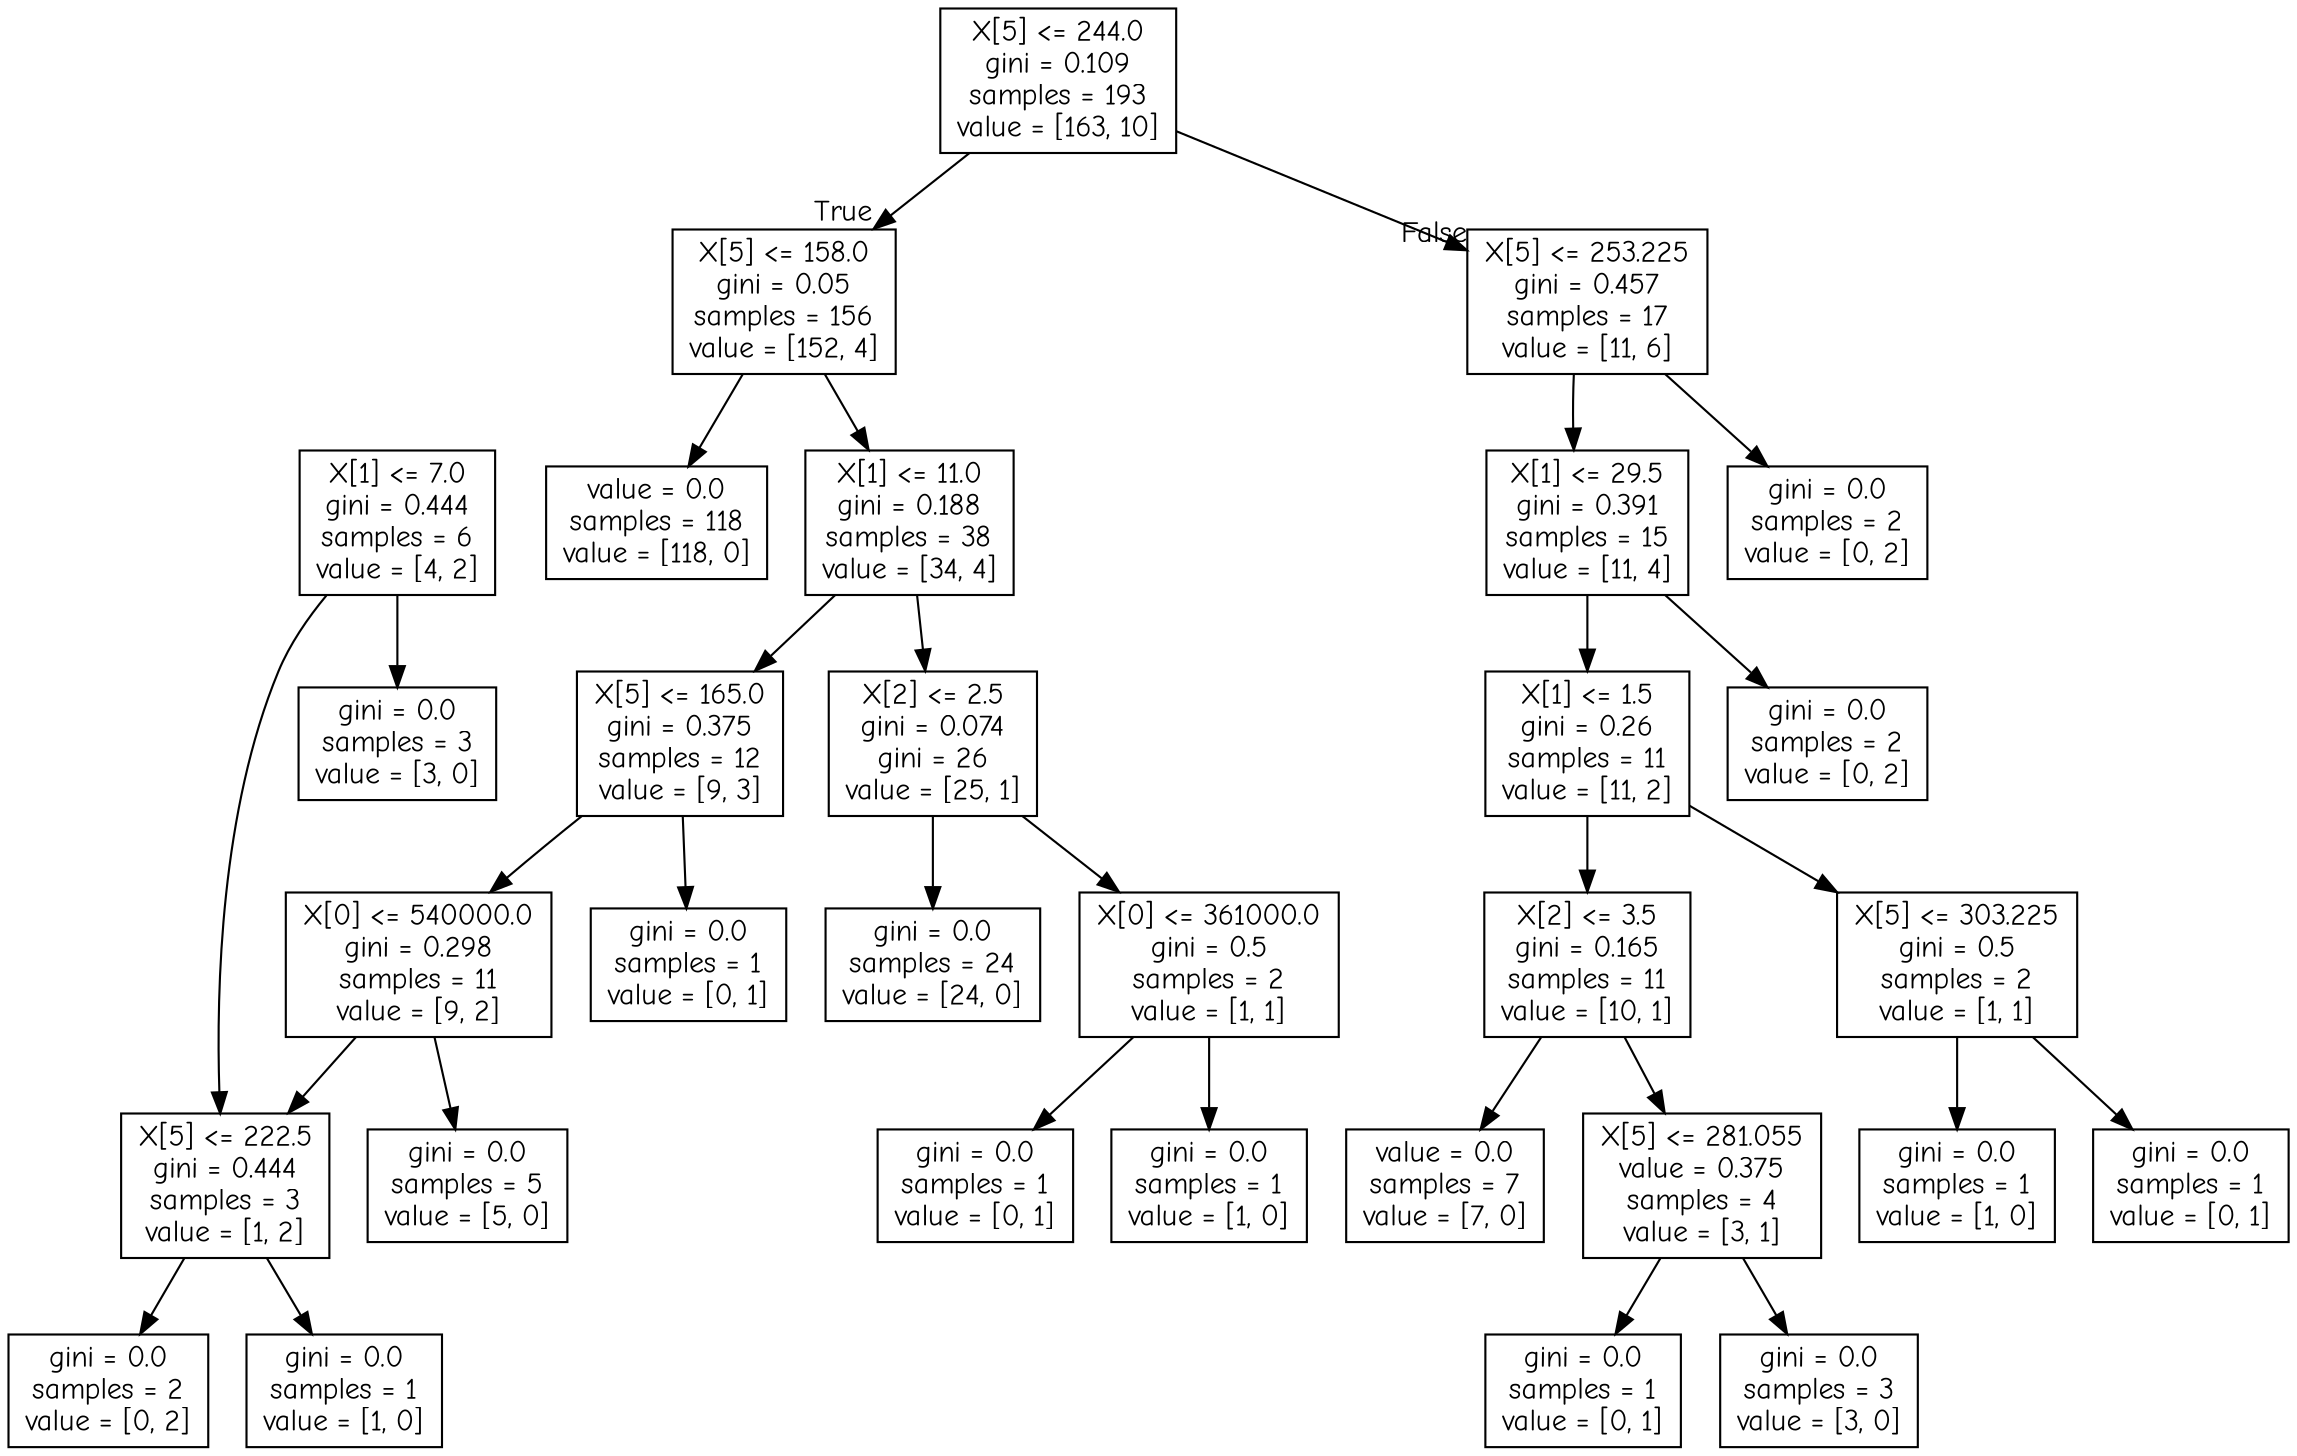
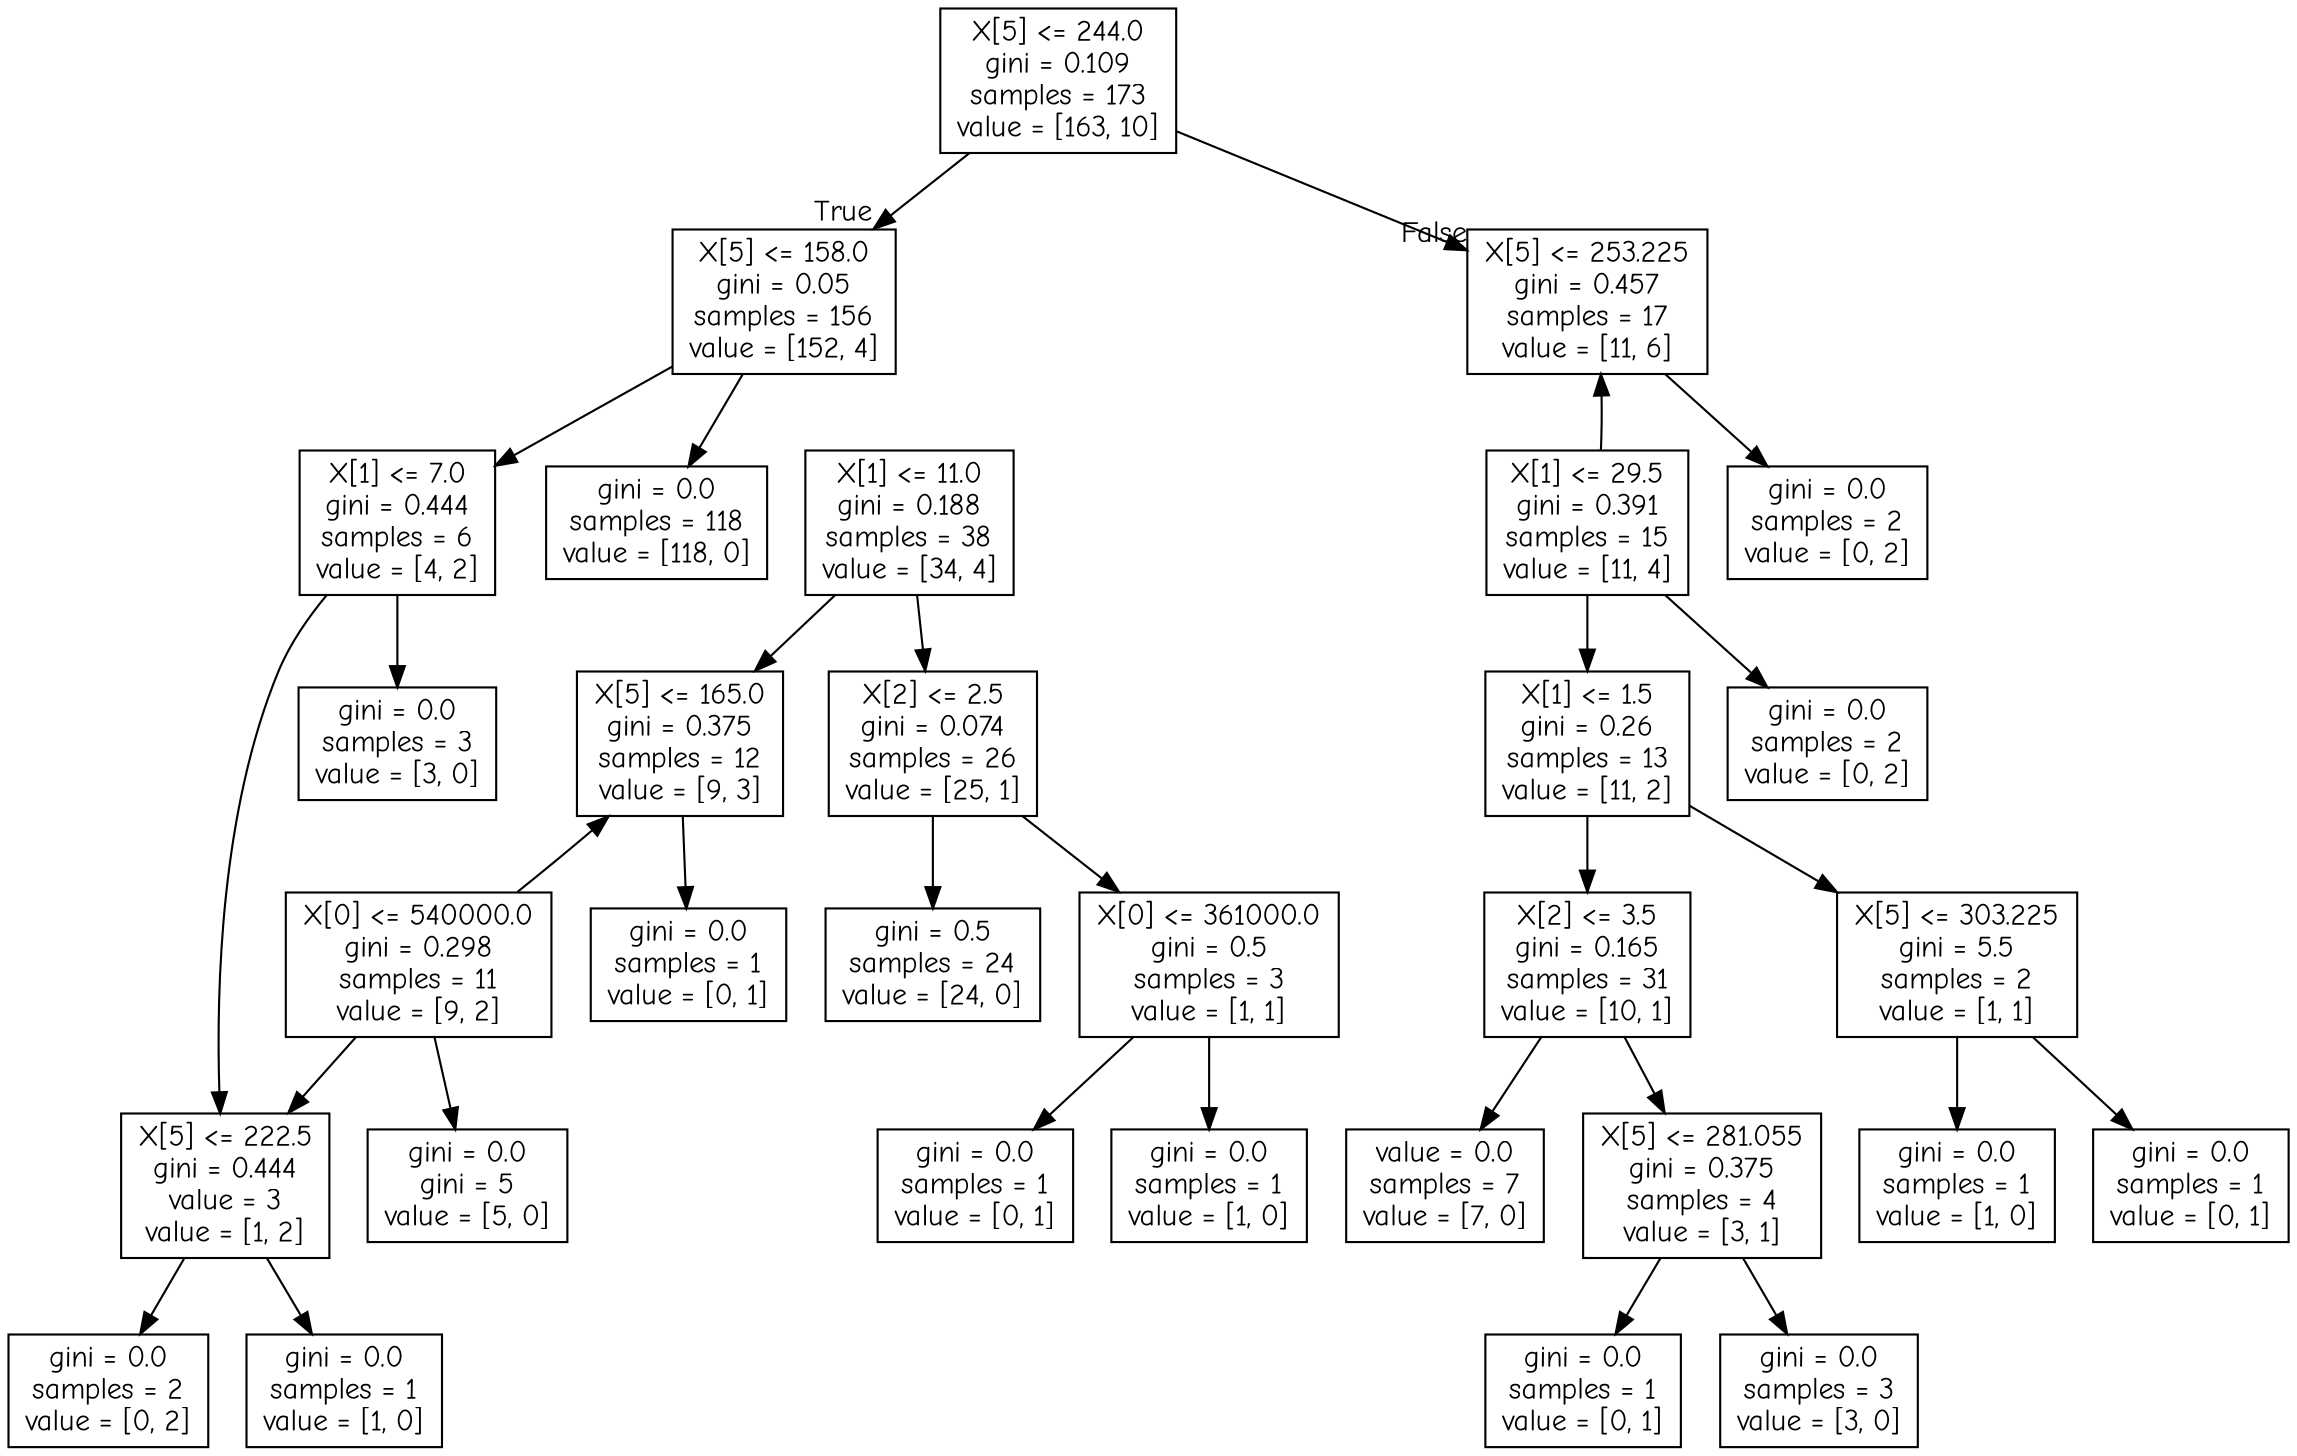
node "X[5] <= 244.0 gini = 0.109 samples = 193 value = [163, 10]": label "X[5] <= 244.0 gini = 0.109 samples = 193 value = [163, 10]" -> "X[5] <= 244.0 gini = 0.109 samples = 173 value = [163, 10]"
edge "X[5] <= 253.225 gini = 0.457 samples = 17 value = [11, 6]" -> "X[1] <= 29.5 gini = 0.391 samples = 15 value = [11, 4]": reversed
edge "X[5] <= 158.0 gini = 0.05 samples = 156 value = [152, 4]" -> "X[1] <= 11.0 gini = 0.188 samples = 38 value = [34, 4]": now "X[5] <= 158.0 gini = 0.05 samples = 156 value = [152, 4]" -> "X[1] <= 7.0 gini = 0.444 samples = 6 value = [4, 2]"
node "value = 0.0 samples = 118 value = [118, 0]": label "value = 0.0 samples = 118 value = [118, 0]" -> "gini = 0.0 samples = 118 value = [118, 0]"
node "X[2] <= 2.5 gini = 0.074 gini = 26 value = [25, 1]": label "X[2] <= 2.5 gini = 0.074 gini = 26 value = [25, 1]" -> "X[2] <= 2.5 gini = 0.074 samples = 26 value = [25, 1]"
node "X[1] <= 1.5 gini = 0.26 samples = 11 value = [11, 2]": label "X[1] <= 1.5 gini = 0.26 samples = 11 value = [11, 2]" -> "X[1] <= 1.5 gini = 0.26 samples = 13 value = [11, 2]"
edge "X[5] <= 165.0 gini = 0.375 samples = 12 value = [9, 3]" -> "X[0] <= 540000.0 gini = 0.298 samples = 11 value = [9, 2]": reversed
node "gini = 0.0 samples = 24 value = [24, 0]": label "gini = 0.0 samples = 24 value = [24, 0]" -> "gini = 0.5 samples = 24 value = [24, 0]"
node "X[0] <= 361000.0 gini = 0.5 samples = 2 value = [1, 1]": label "X[0] <= 361000.0 gini = 0.5 samples = 2 value = [1, 1]" -> "X[0] <= 361000.0 gini = 0.5 samples = 3 value = [1, 1]"
node "X[2] <= 3.5 gini = 0.165 samples = 11 value = [10, 1]": label "X[2] <= 3.5 gini = 0.165 samples = 11 value = [10, 1]" -> "X[2] <= 3.5 gini = 0.165 samples = 31 value = [10, 1]"
node "X[5] <= 303.225 gini = 0.5 samples = 2 value = [1, 1]": label "X[5] <= 303.225 gini = 0.5 samples = 2 value = [1, 1]" -> "X[5] <= 303.225 gini = 5.5 samples = 2 value = [1, 1]"
node "X[5] <= 222.5 gini = 0.444 samples = 3 value = [1, 2]": label "X[5] <= 222.5 gini = 0.444 samples = 3 value = [1, 2]" -> "X[5] <= 222.5 gini = 0.444 value = 3 value = [1, 2]"
node "gini = 0.0 samples = 5 value = [5, 0]": label "gini = 0.0 samples = 5 value = [5, 0]" -> "gini = 0.0 gini = 5 value = [5, 0]"
node "X[5] <= 281.055 value = 0.375 samples = 4 value = [3, 1]": label "X[5] <= 281.055 value = 0.375 samples = 4 value = [3, 1]" -> "X[5] <= 281.055 gini = 0.375 samples = 4 value = [3, 1]"
